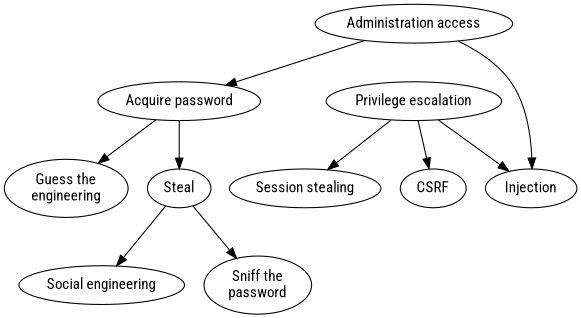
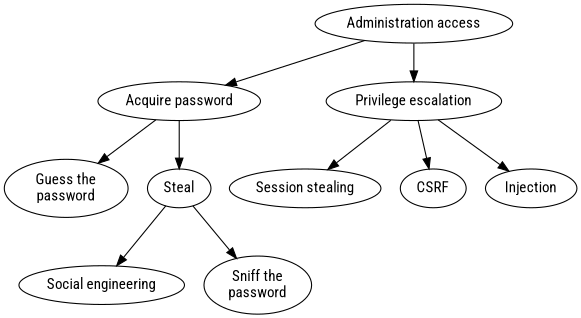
edge "Administration access" -> "Injection": now "Administration access" -> "Privilege escalation"
node "Guess the engineering": label "Guess the engineering" -> "Guess the password"
